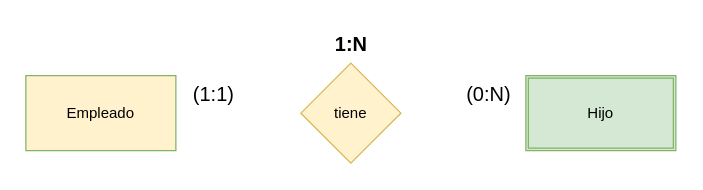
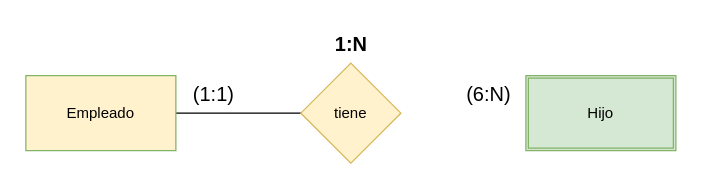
node "(0:N)": label "(0:N)" -> "(6:N)"
edge "Empleado" -- "tiene": added
